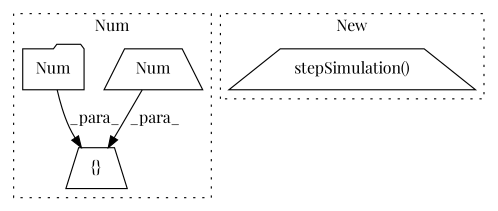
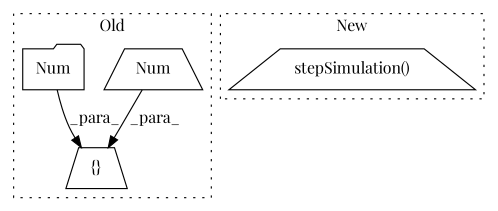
cluster "Num": label "Num" -> "Old"
